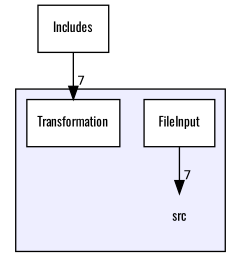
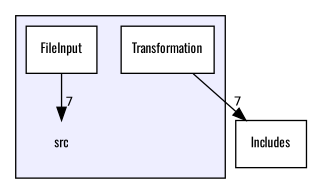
edge "Includes" -> "Transformation": reversed
